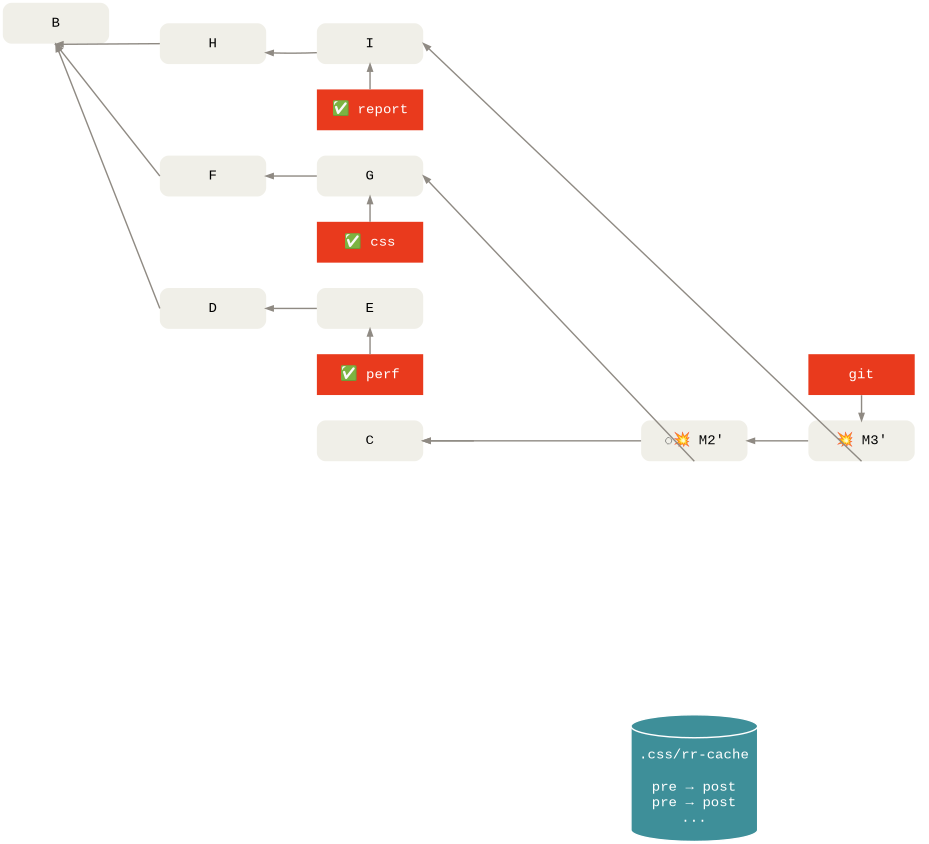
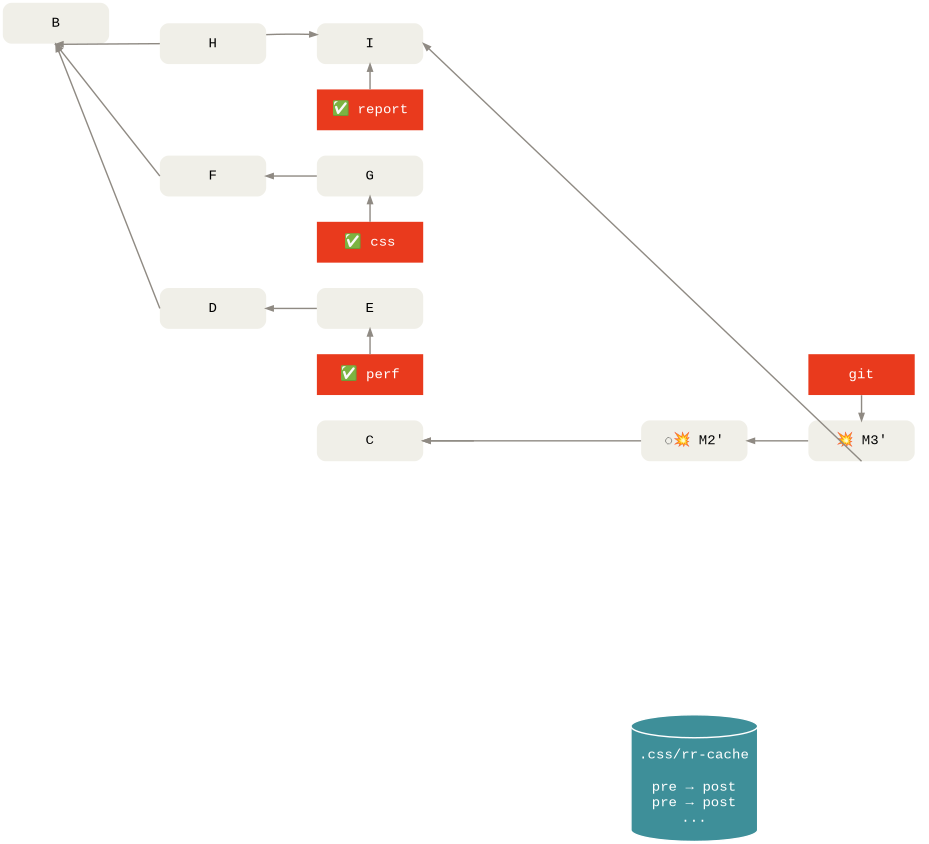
edge "I" -> "H": reversed
edge "️️💥 M2'" -> "G": removed
